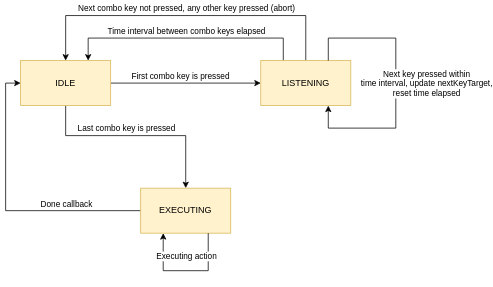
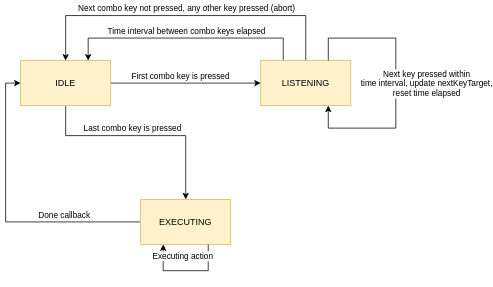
node "EXECUTING": moved (186, 210) -> (186, 222)
